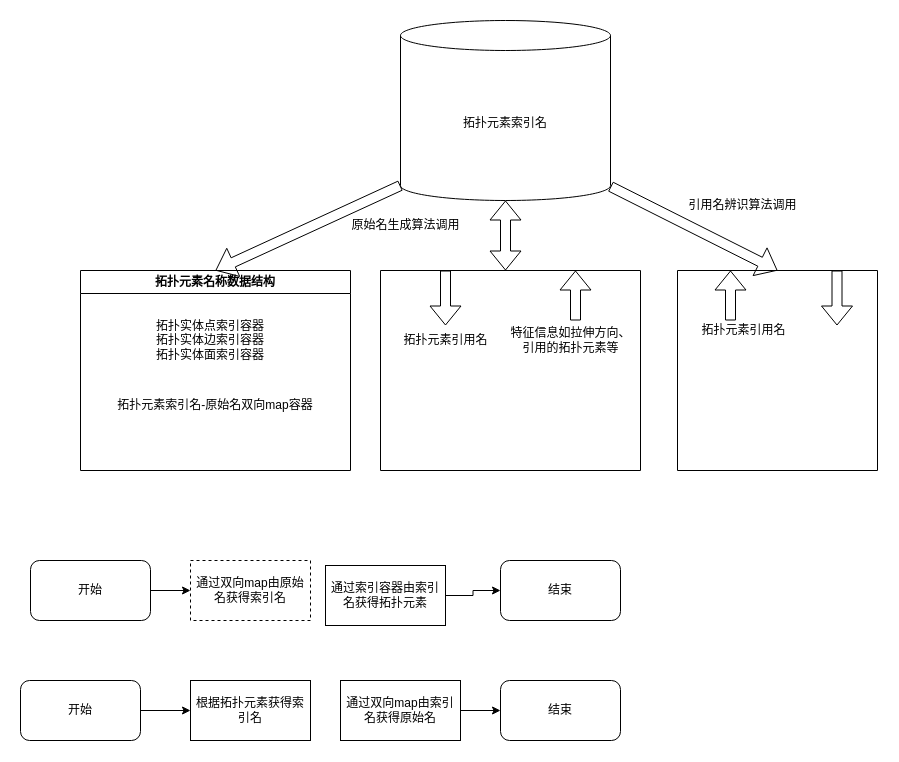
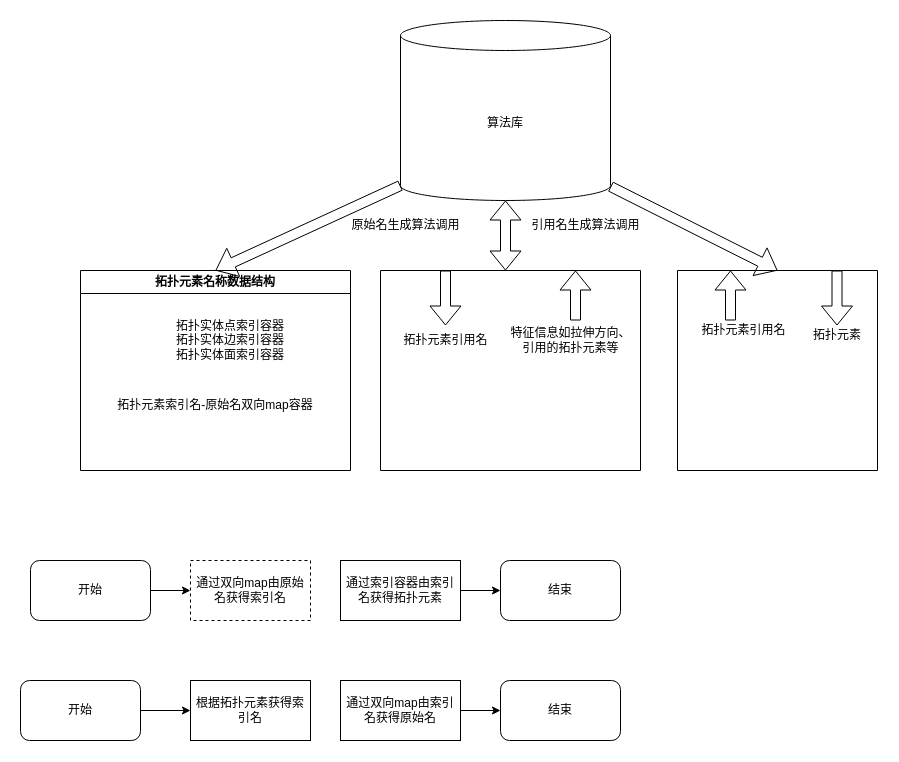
node "拓扑元素索引名": label "拓扑元素索引名" -> "算法库"
node "引用名辨识算法调用": removed
node "引用名生成算法调用": added
node "拓扑元素": added
node "拓扑实体点索引容器 拓扑实体边索引容器 拓扑实体面索引容器": moved (211, 341) -> (231, 341)
node "通过索引容器由索引名获得拓扑元素": moved (386, 596) -> (401, 591)
